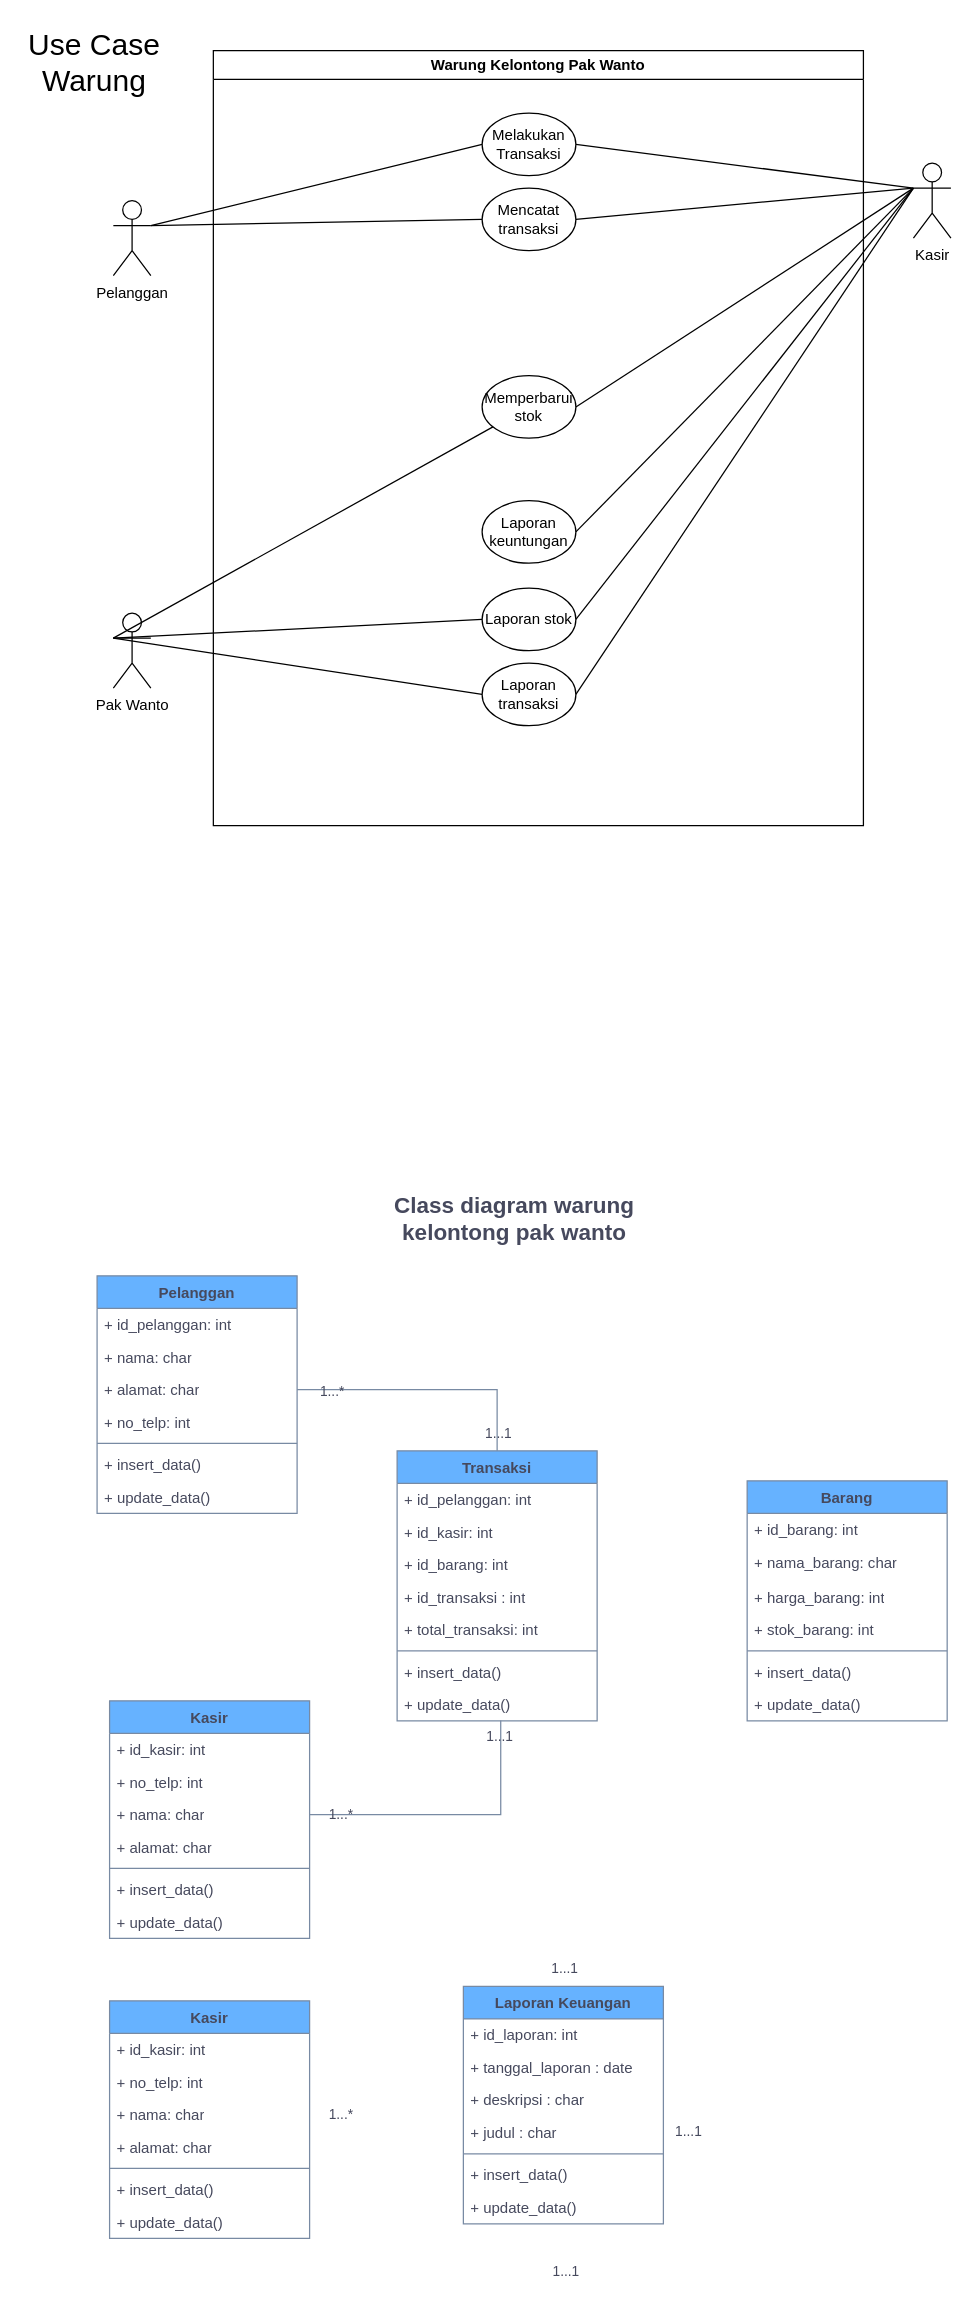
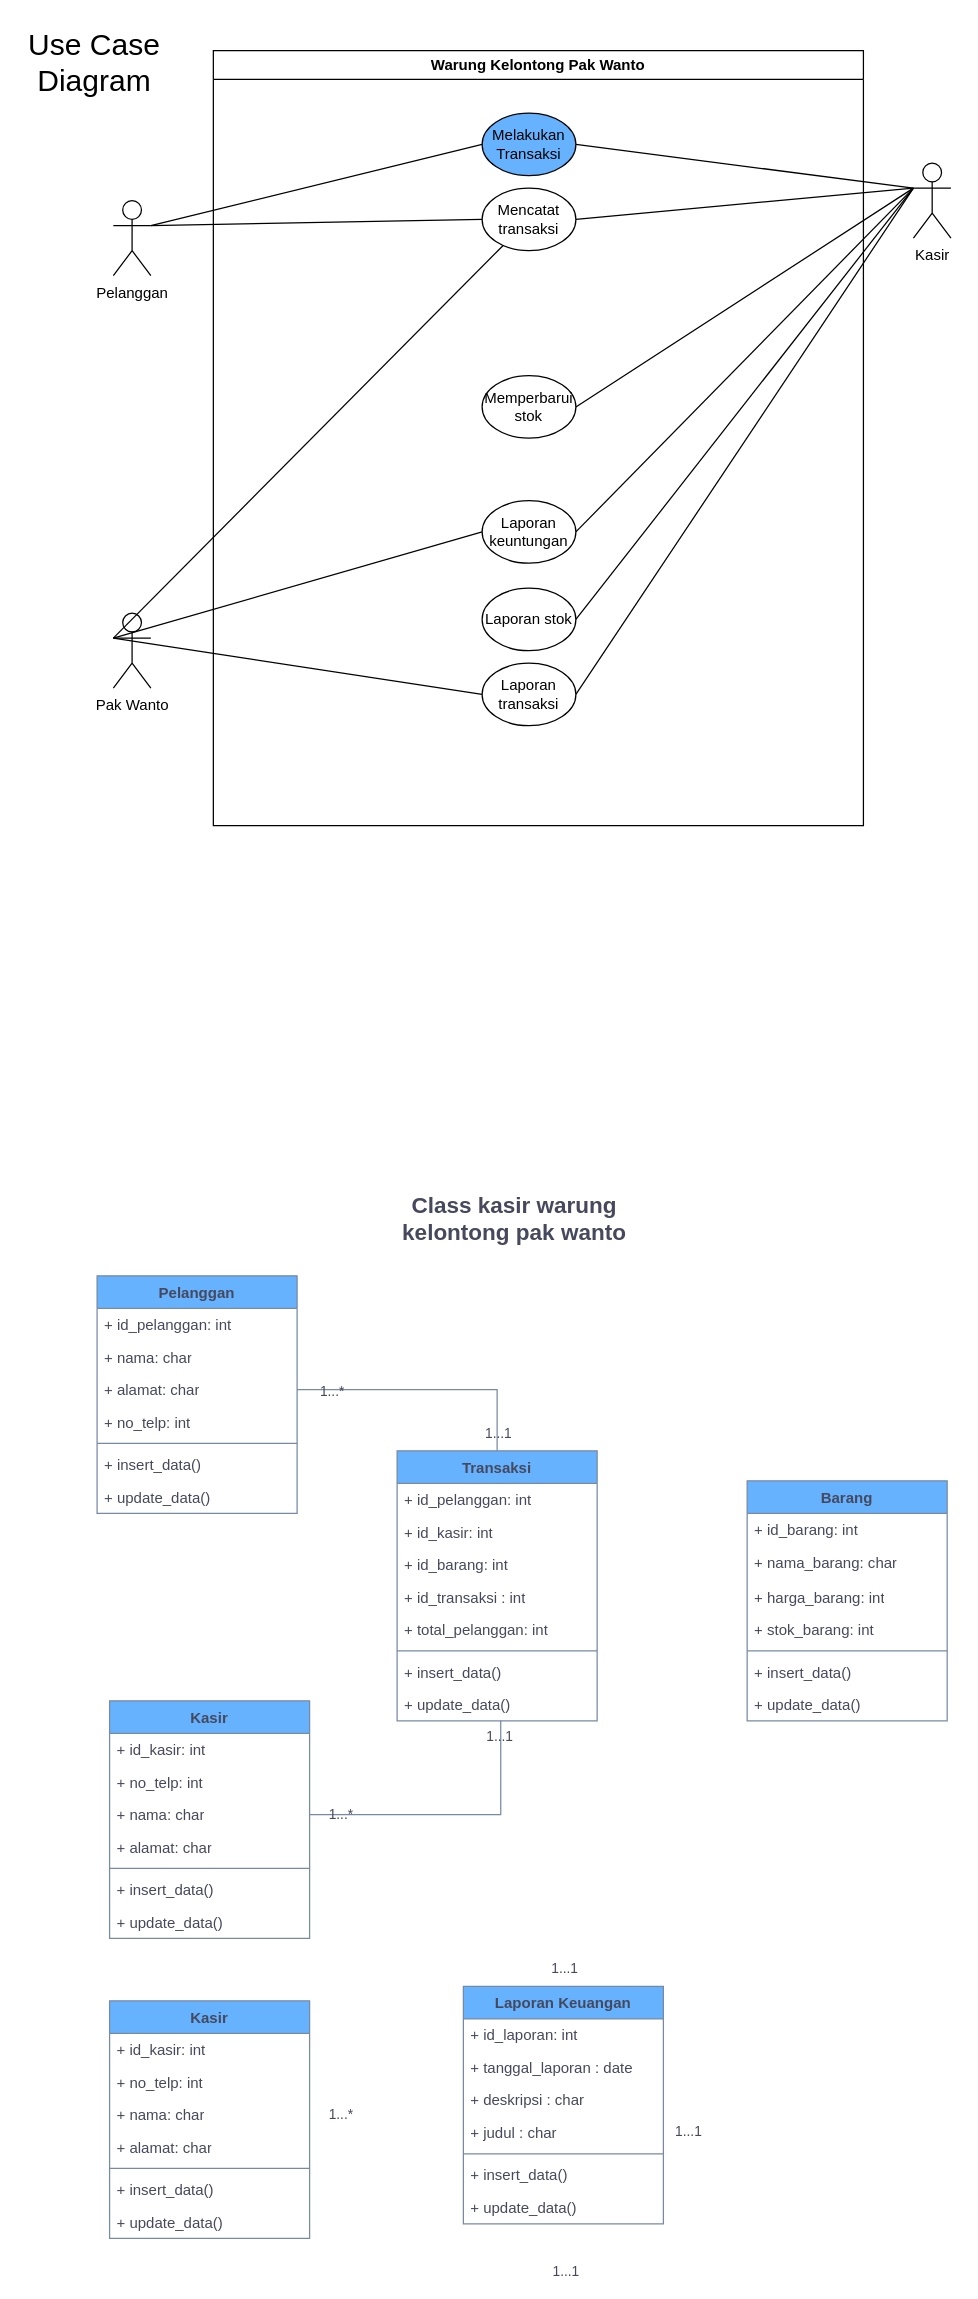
node "Use Case Warung": label "Use Case Warung" -> "Use Case Diagram"
node "Melakukan Transaksi": fillcolor #ffffff -> #66b2ff
edge "Memperbarui stok" -- "Pak Wanto": now "Laporan keuntungan" -- "Pak Wanto"
edge "Laporan stok" -- "Pak Wanto": now "Mencatat transaksi" -- "Pak Wanto"
node "Class diagram warung kelontong pak wanto": label "Class diagram warung kelontong pak wanto" -> "Class kasir warung kelontong pak wanto"
node "+ total_transaksi: int": label "+ total_transaksi: int" -> "+ total_pelanggan: int"
